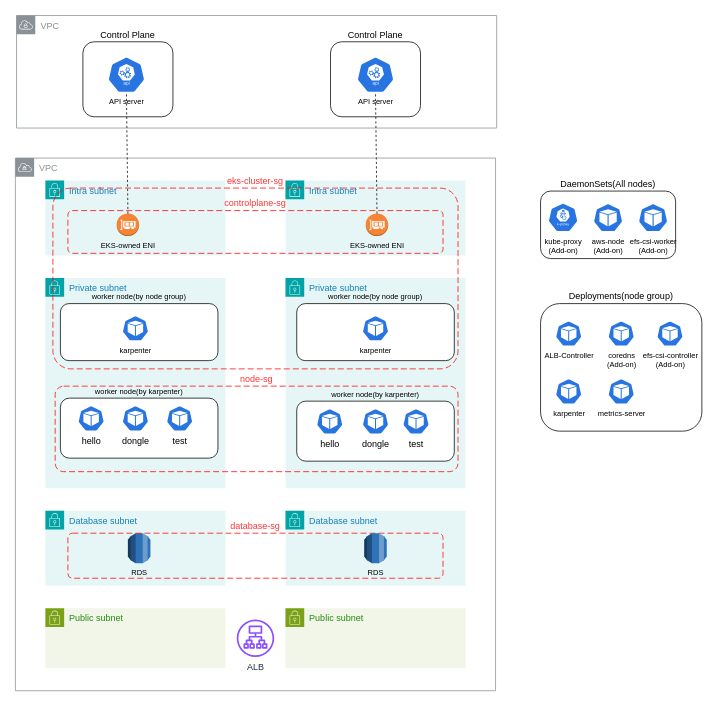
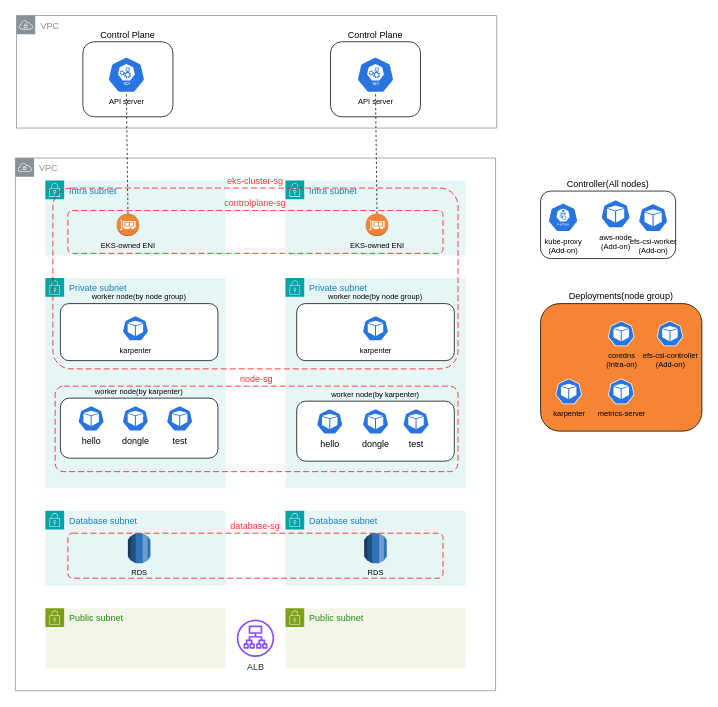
node "DaemonSets(All nodes)": label "DaemonSets(All nodes)" -> "Controller(All nodes)"
node "aws-node (Add-on)": moved (608, 218) -> (615, 214)
node "ALB-Controller": removed
node "coredns (Add-on)": label "coredns (Add-on)" -> "coredns (Intra-on)"
node "Deployments(node group)": fillcolor #ffffff -> #f58534
